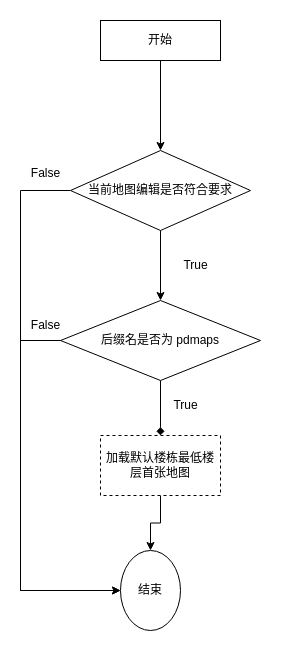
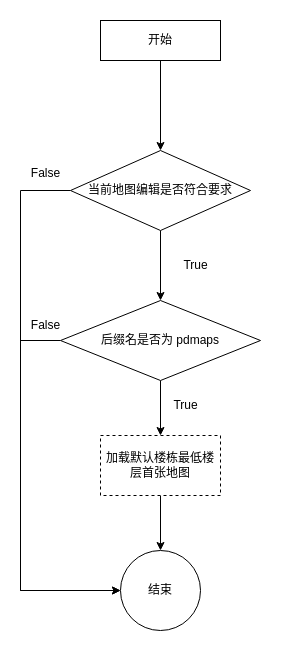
edge "后缀名是否为 pdmaps" -> "加载默认楼栋最低楼层首张地图": arrowhead diamond -> classic
node "结束": size 60x80 -> 80x80
